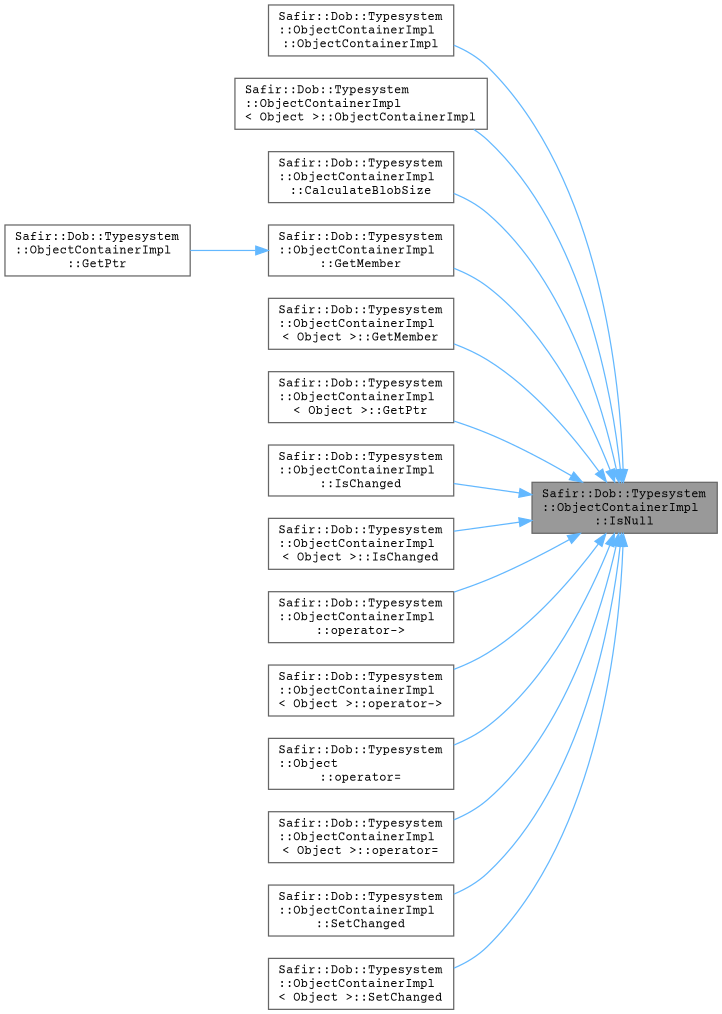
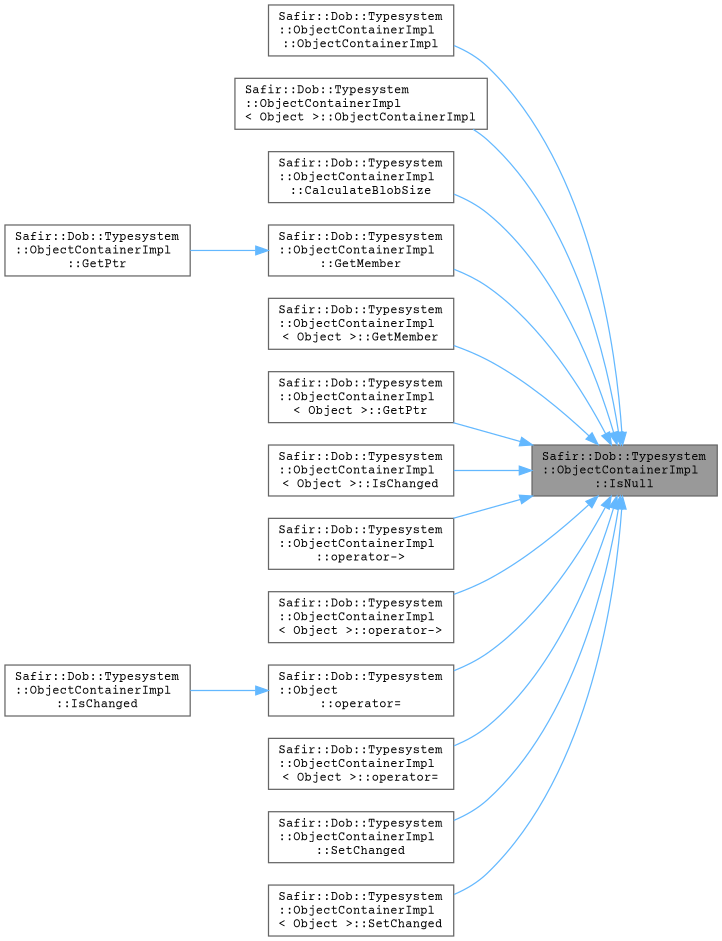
edge "Safir::Dob::Typesystem ::ObjectContainerImpl ::IsChanged" -> "Safir::Dob::Typesystem ::ObjectContainerImpl ::IsNull": now "Safir::Dob::Typesystem ::ObjectContainerImpl ::IsChanged" -> "Safir::Dob::Typesystem ::Object ::operator="
